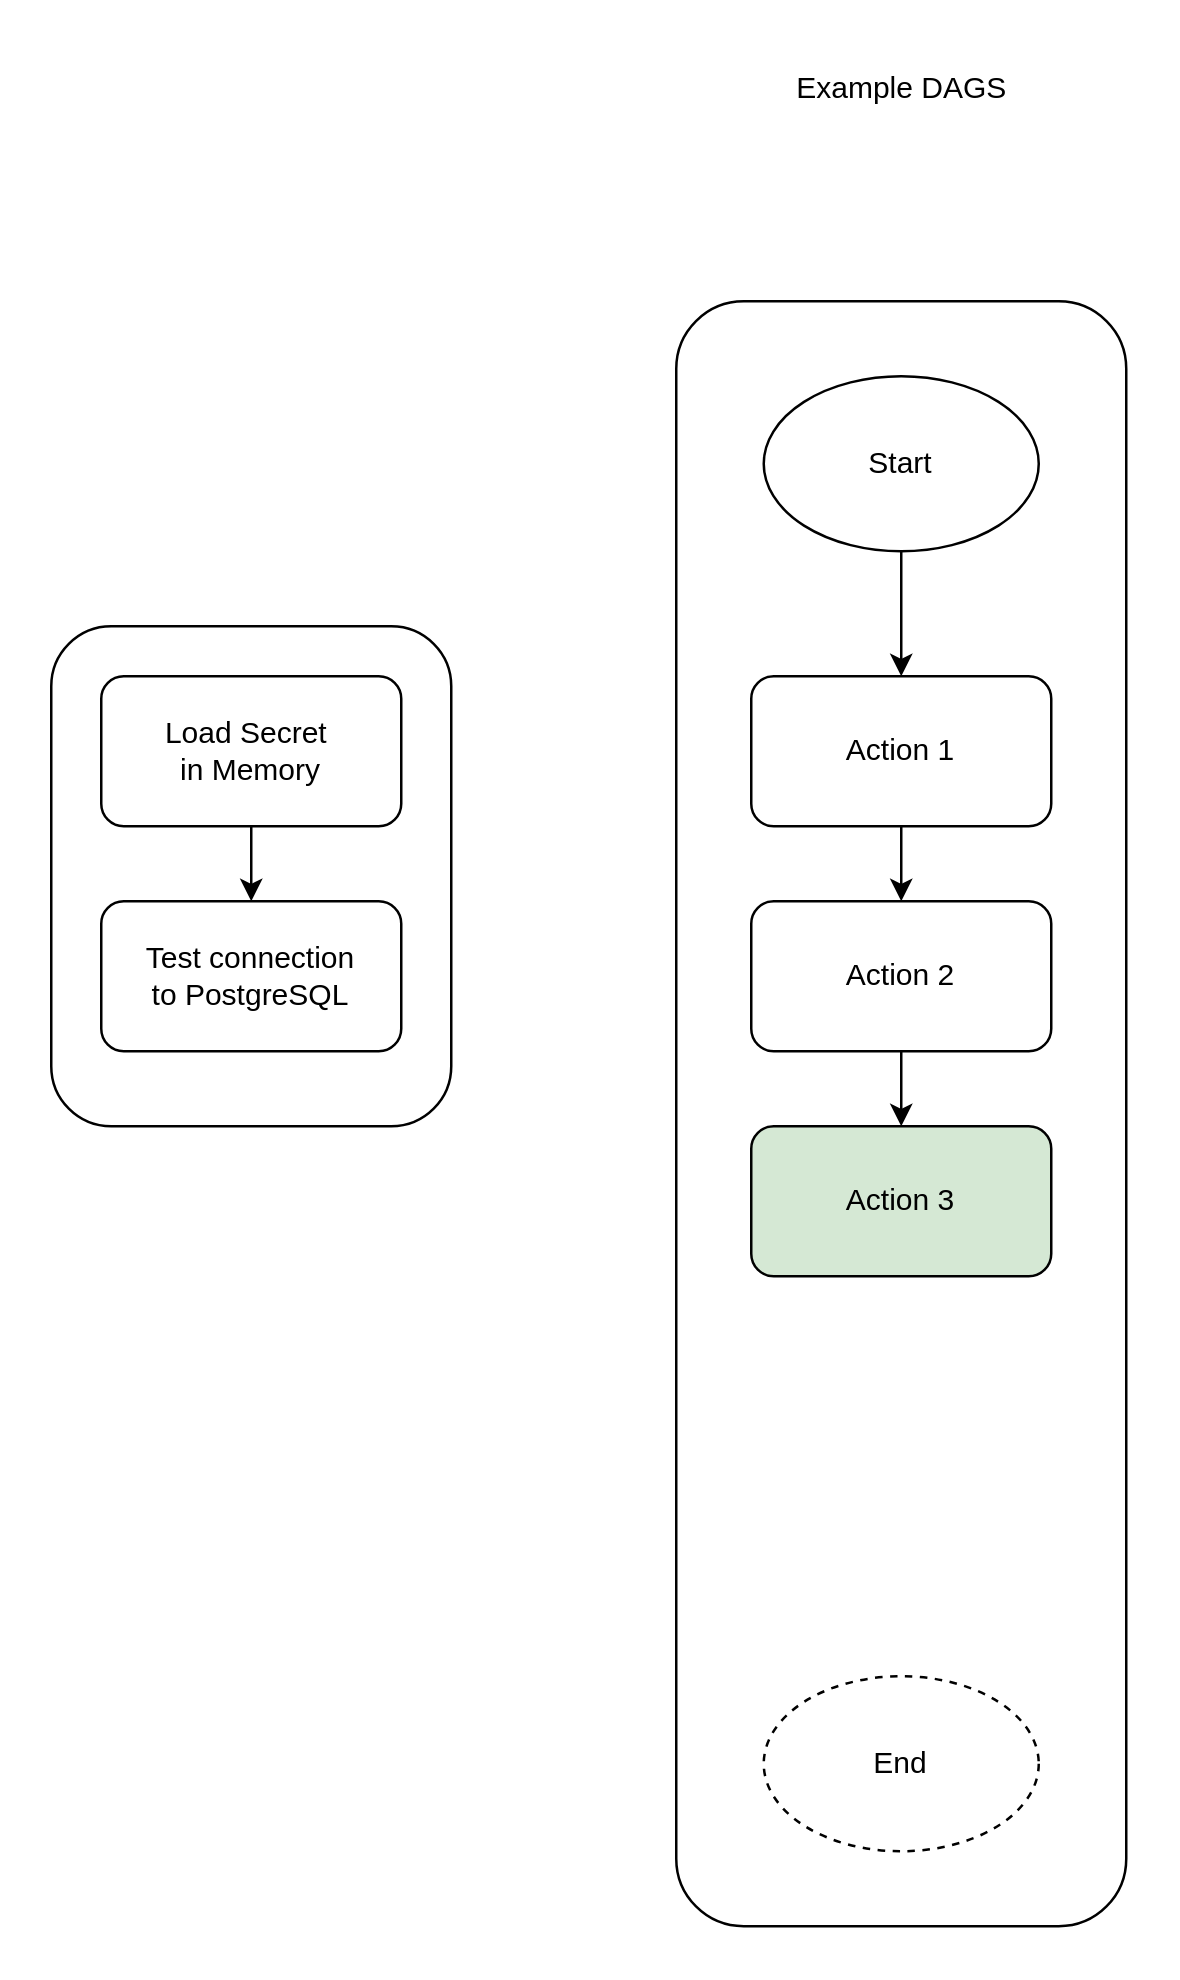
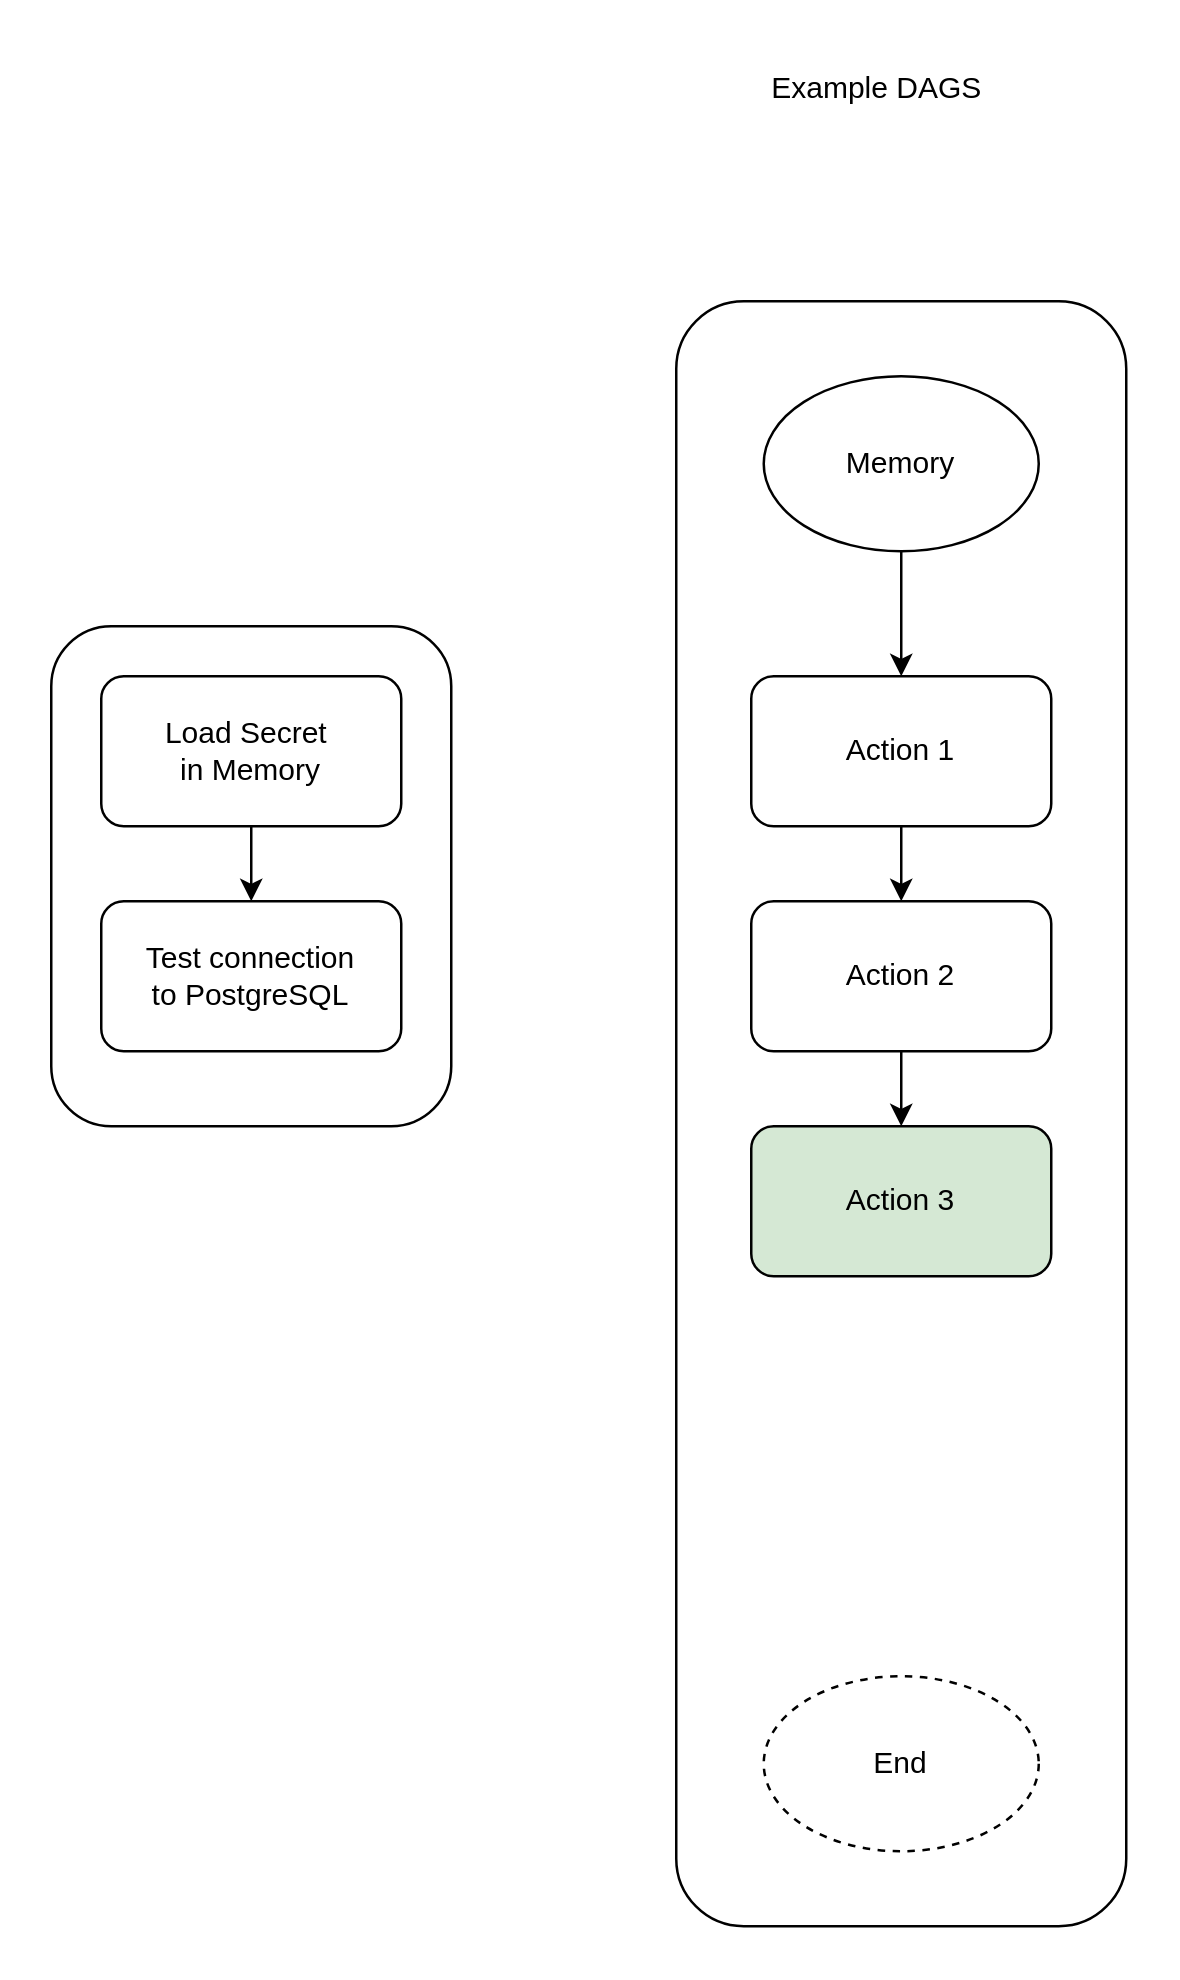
node "Example DAGS": moved (901, 89) -> (876, 89)
node "Start": label "Start" -> "Memory"
